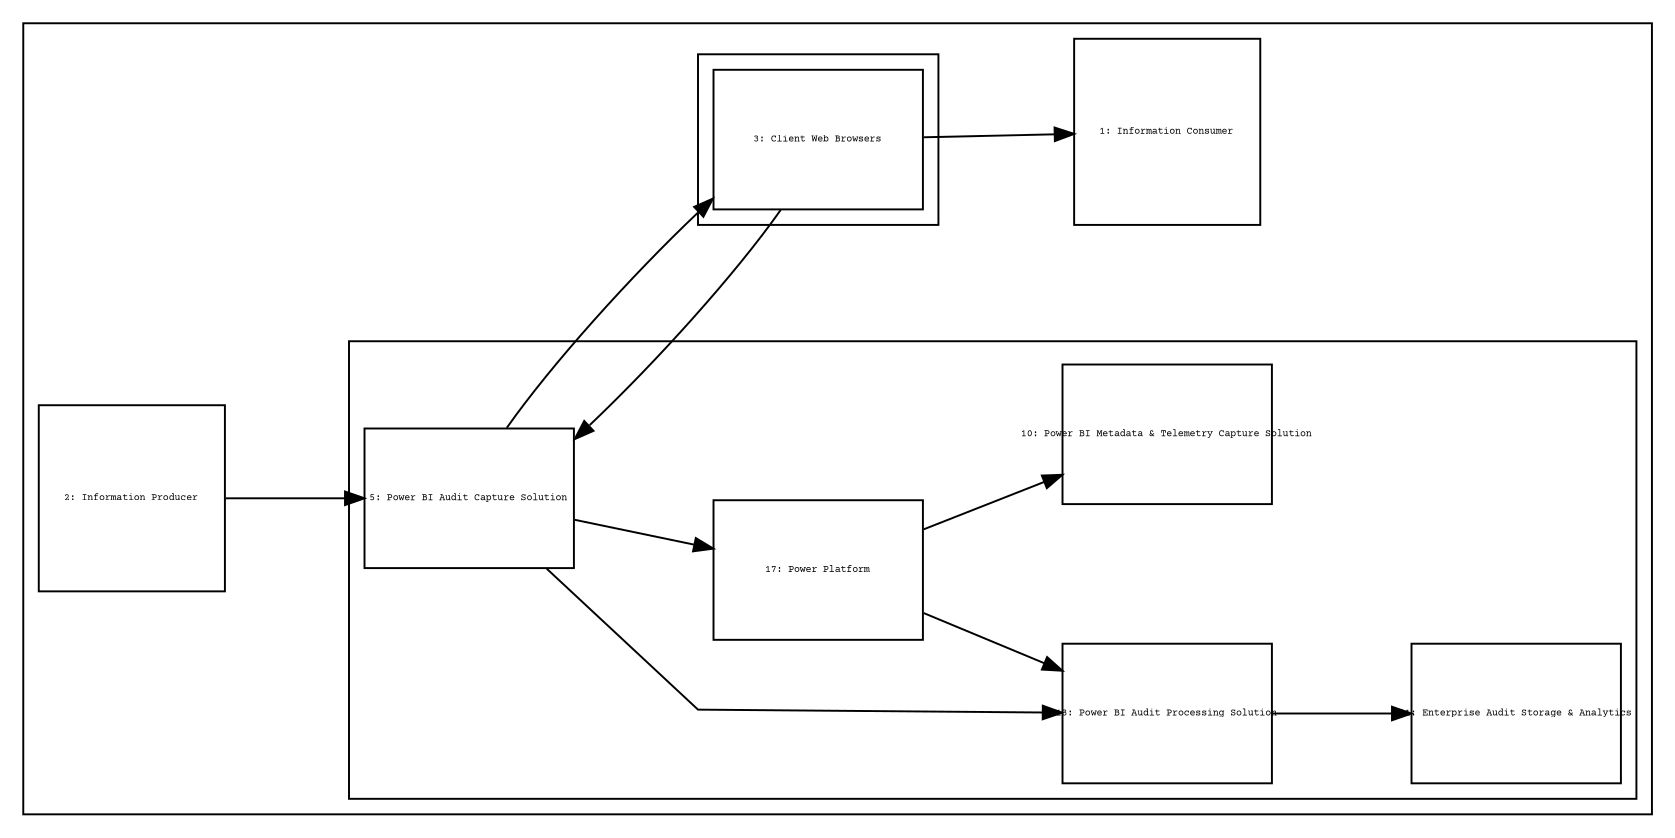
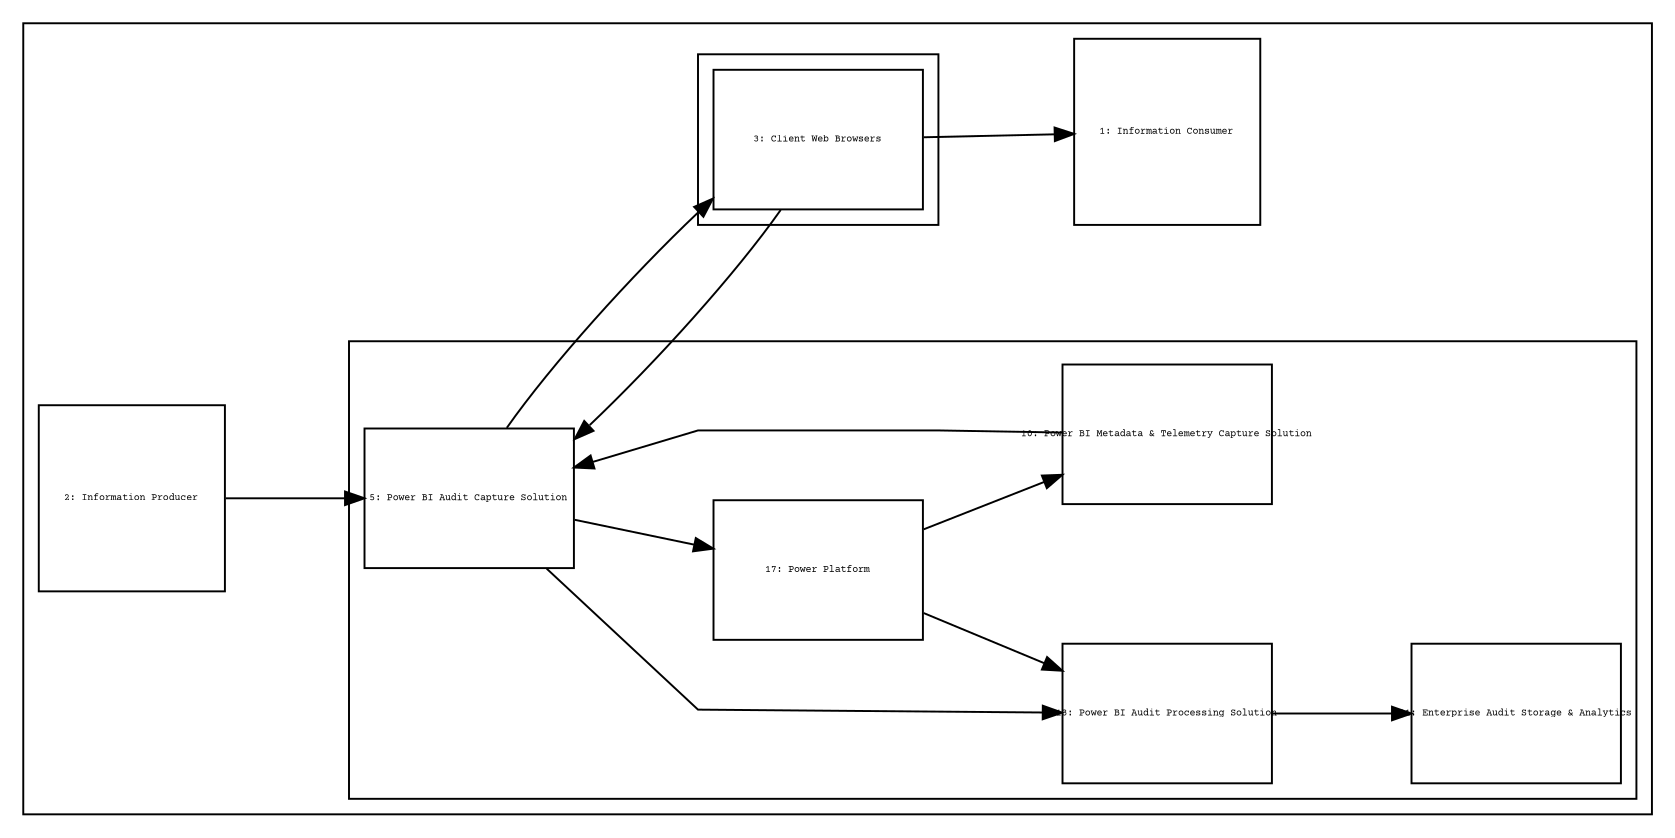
edge "10: Power BI Metadata & Telemetry Capture Solution" -> "5: Power BI Audit Capture Solution": added
